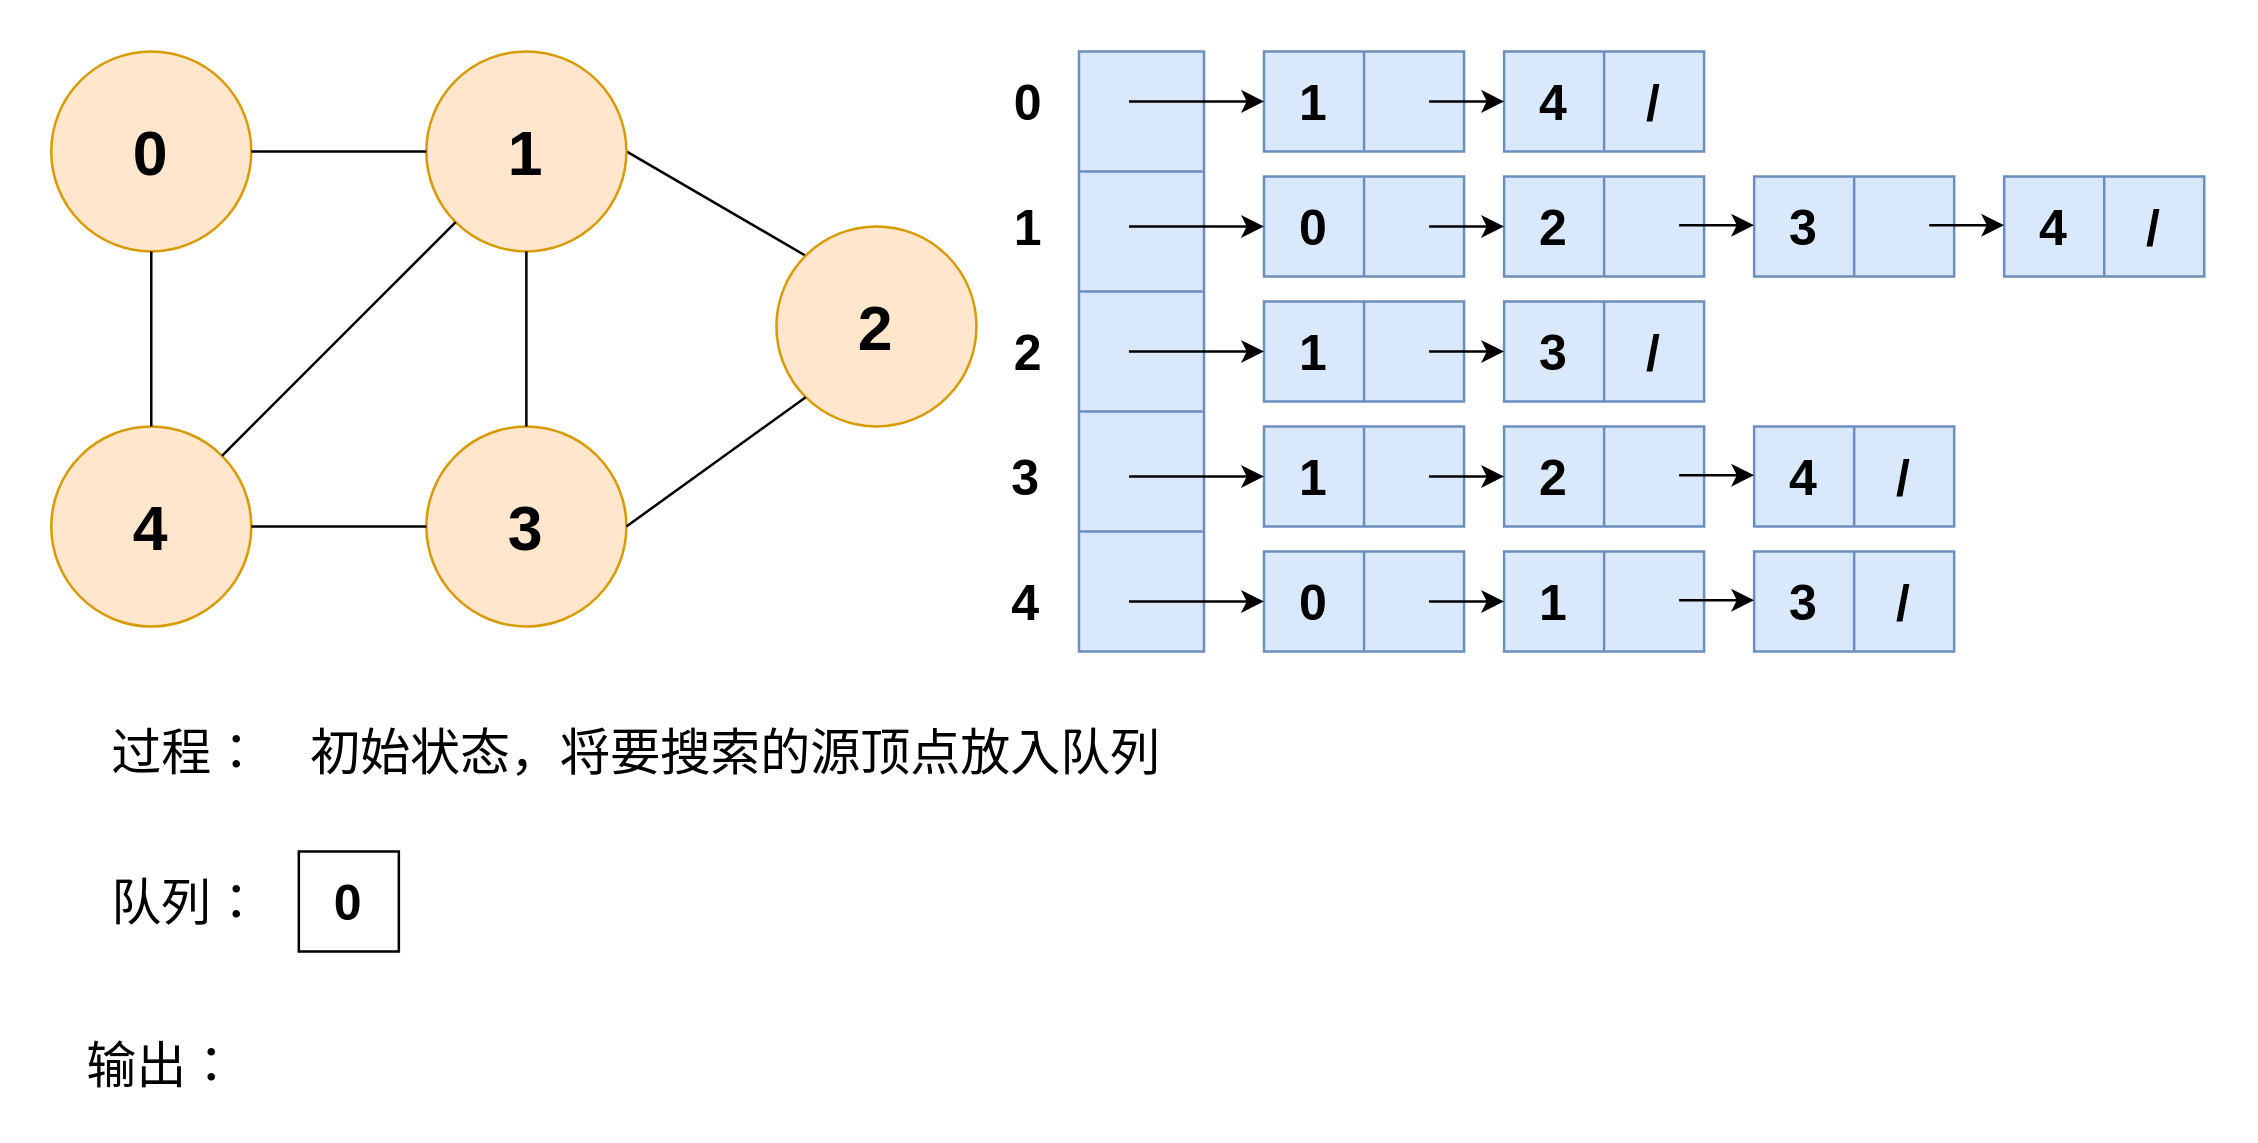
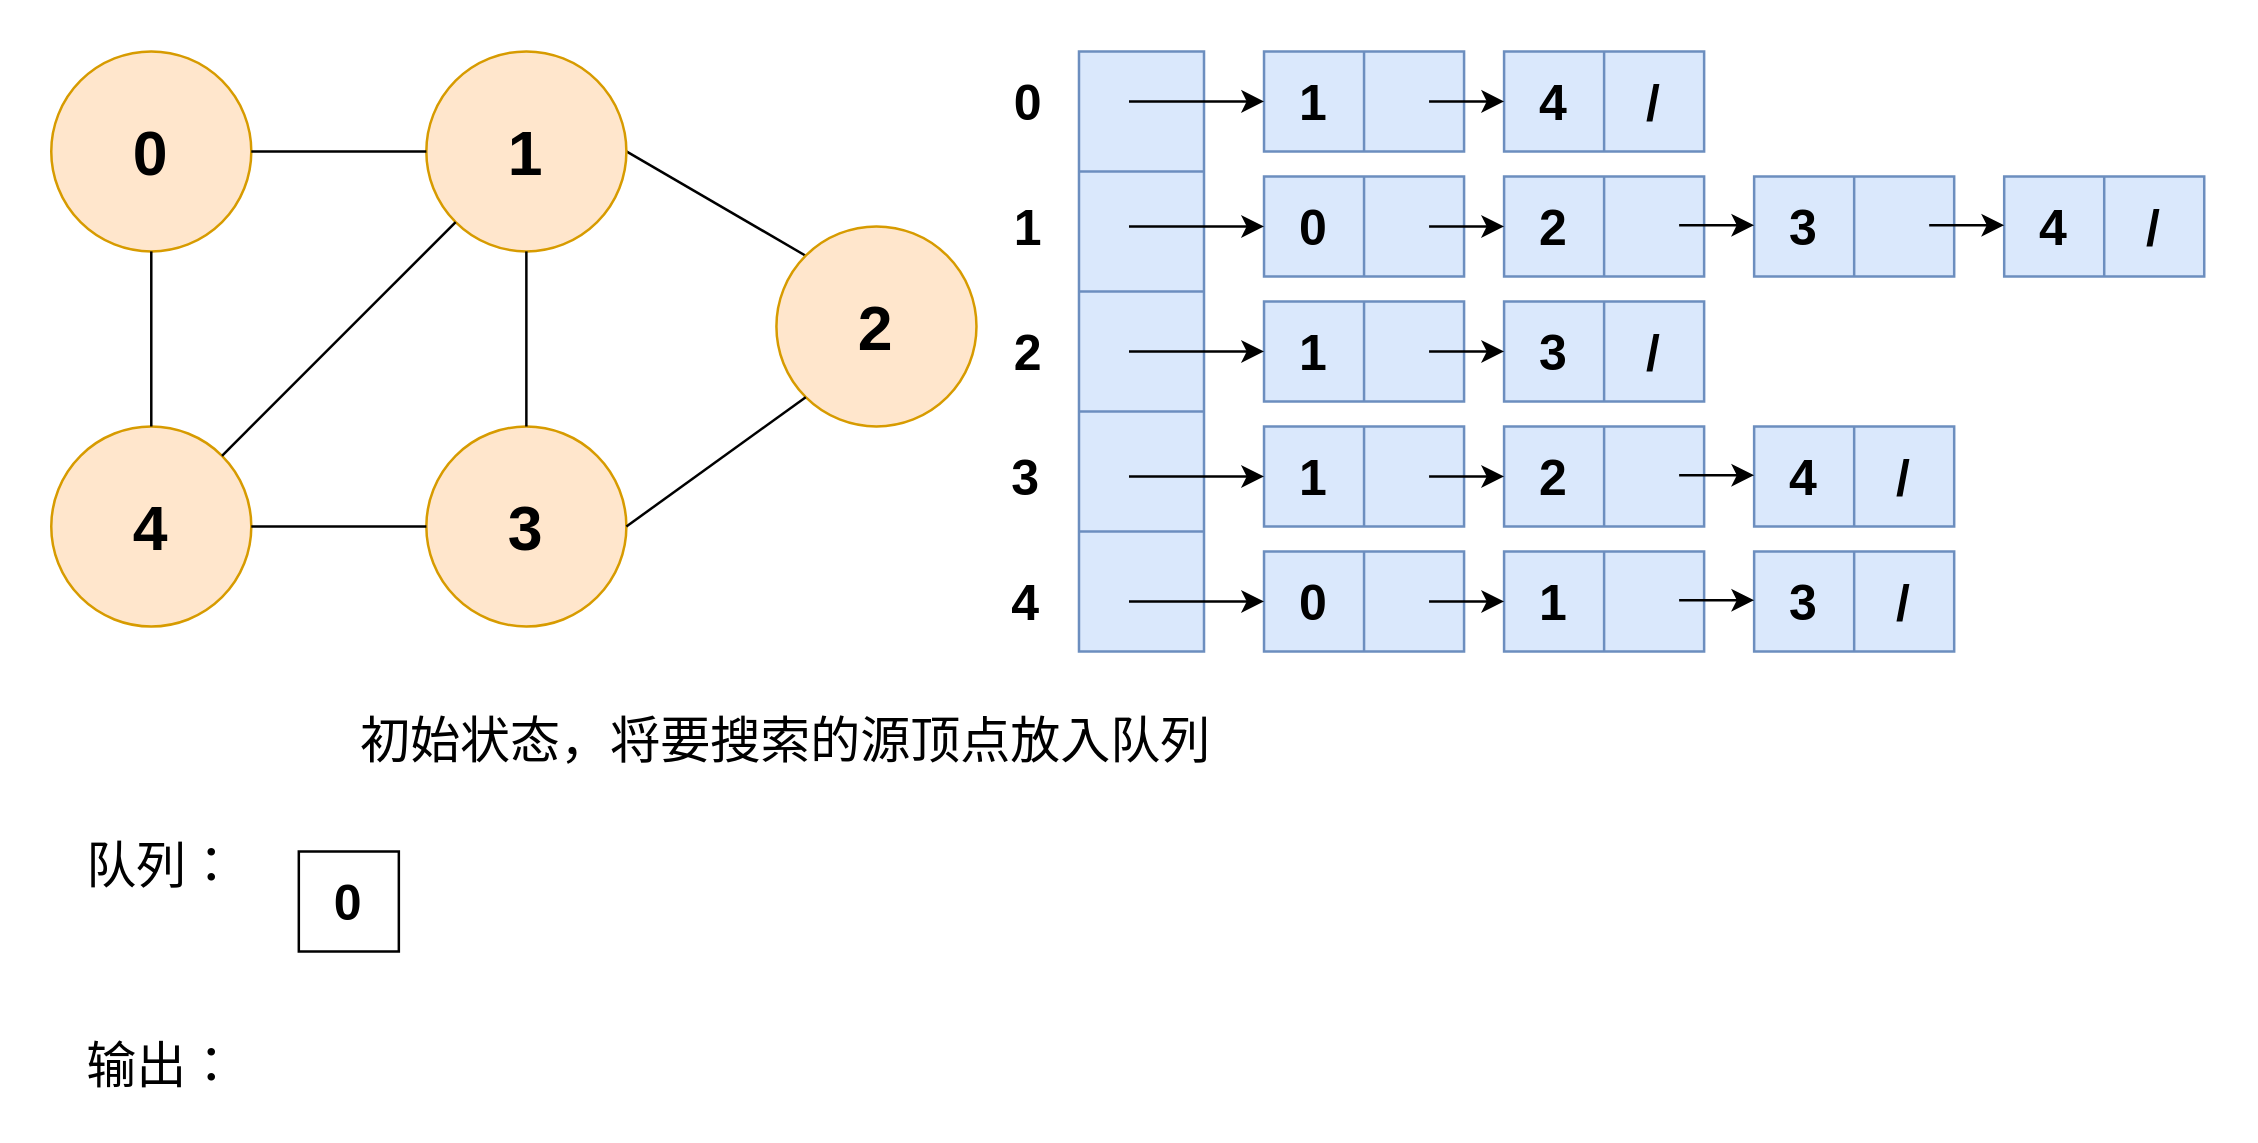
node "过程：": removed
node "初始状态，将要搜索的源顶点放入队列": moved (736, 751) -> (786, 739)
node "队列：": moved (188, 901) -> (163, 864)
